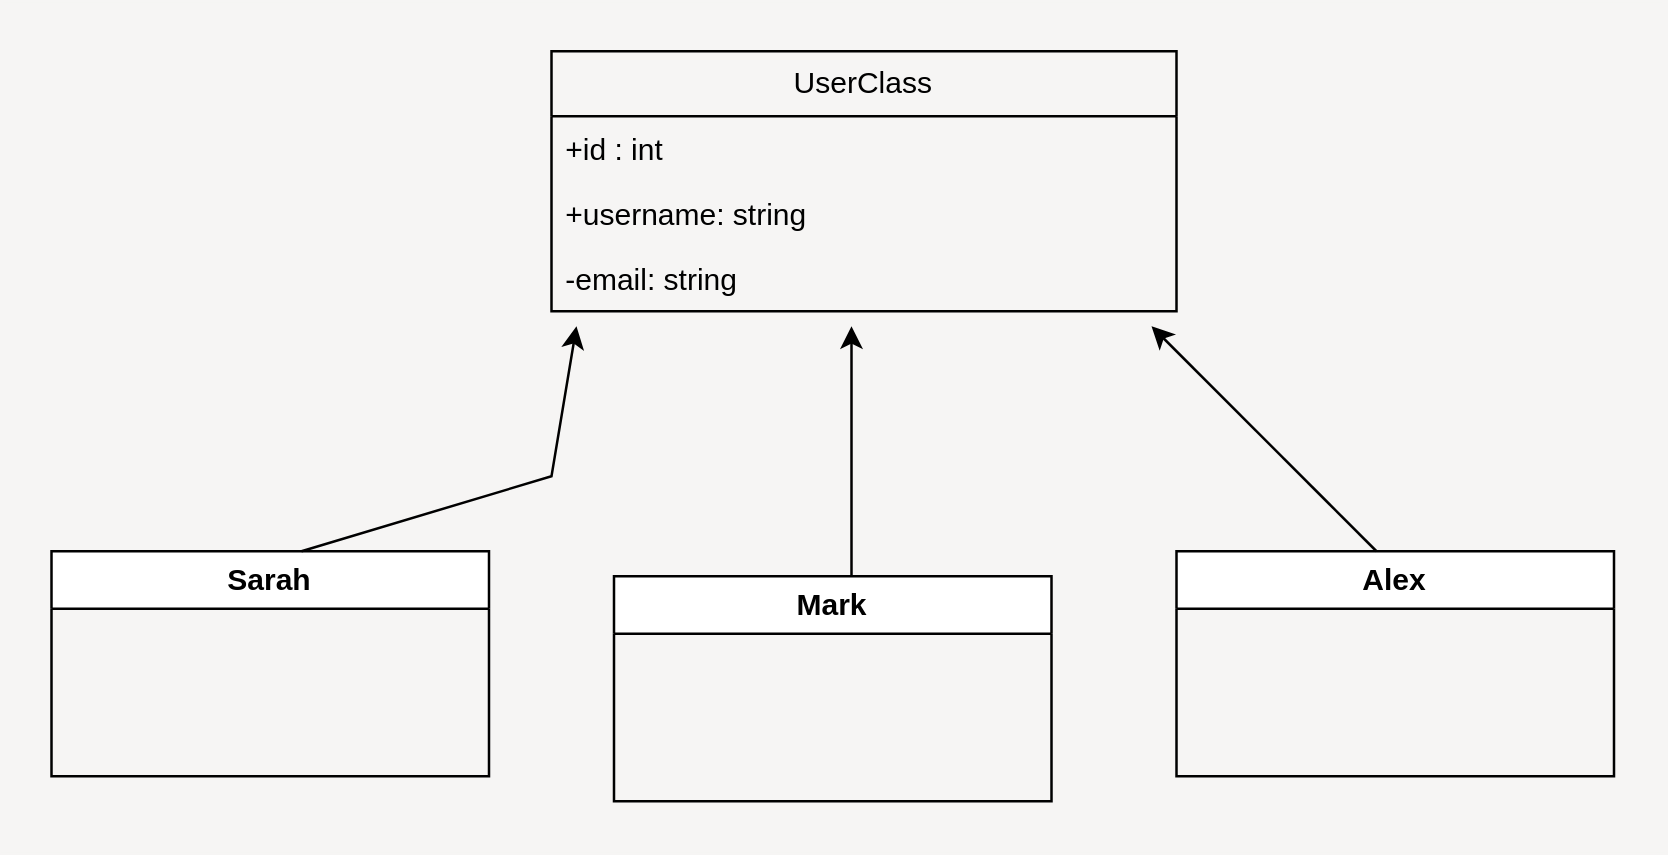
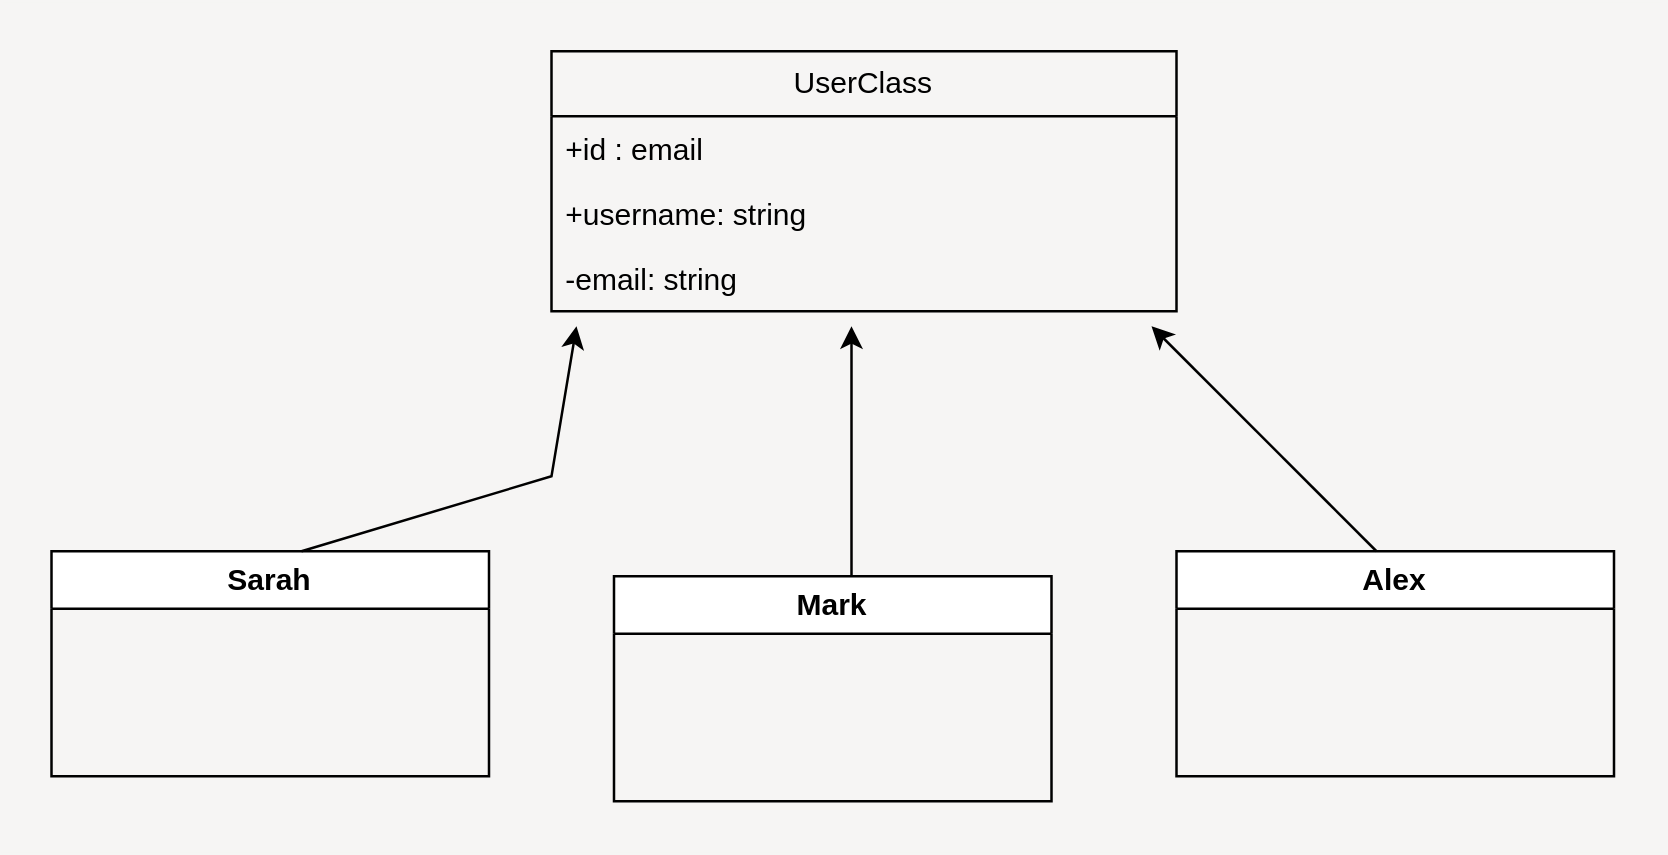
node "+id : int": label "+id : int" -> "+id : email"
